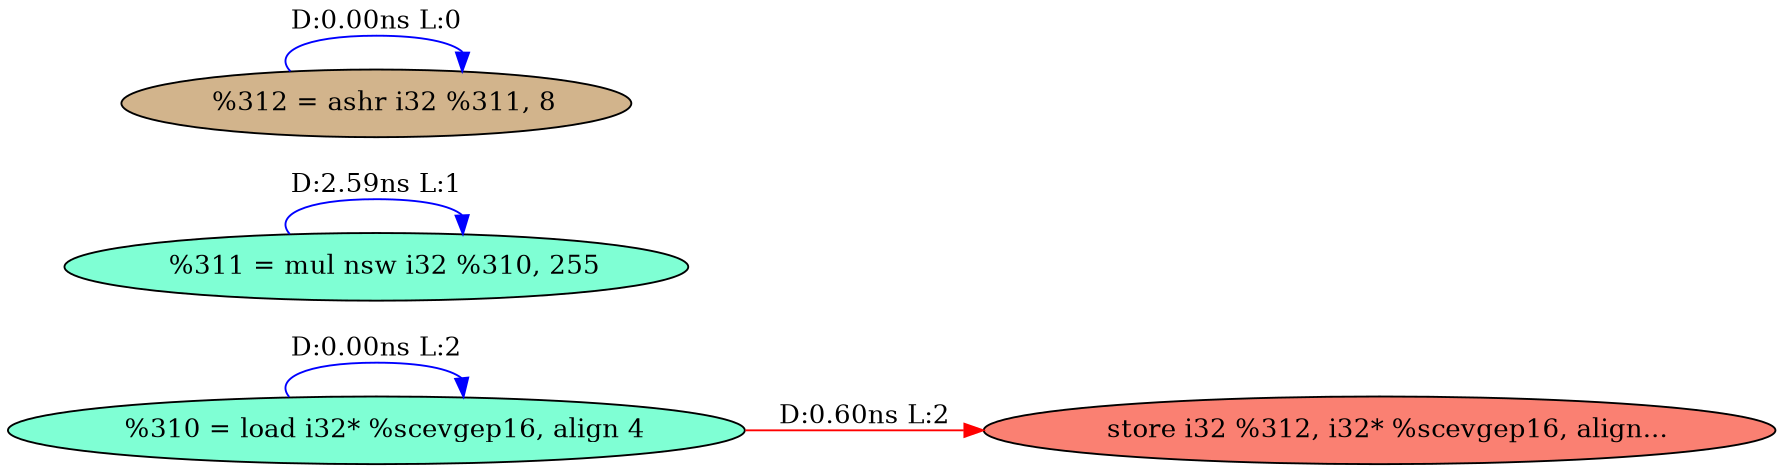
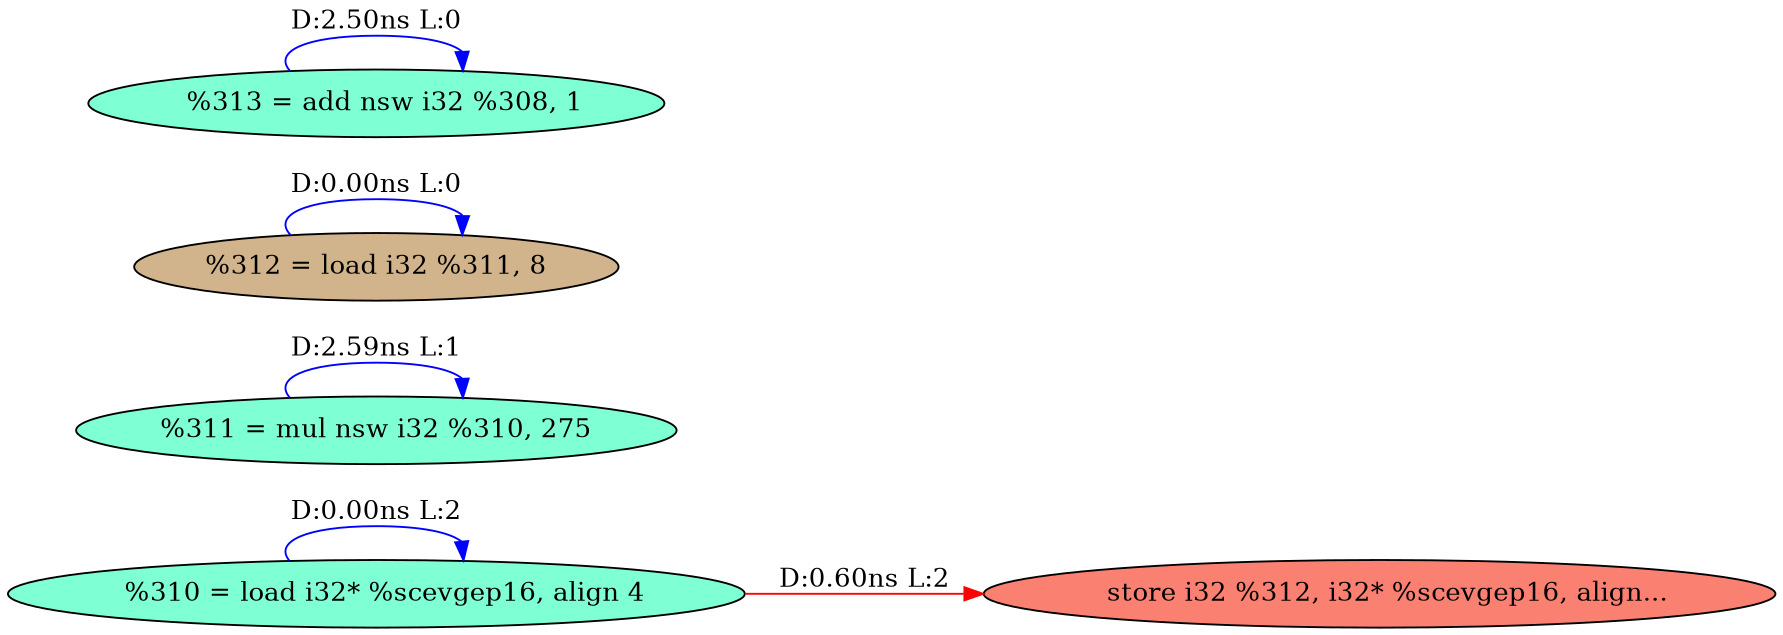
node "%312 = ashr i32 %311, 8": label "%312 = ashr i32 %311, 8" -> "%312 = load i32 %311, 8"
node "%313 = add nsw i32 %308, 1": added
node "%311 = mul nsw i32 %310, 255": label "%311 = mul nsw i32 %310, 255" -> "%311 = mul nsw i32 %310, 275"
